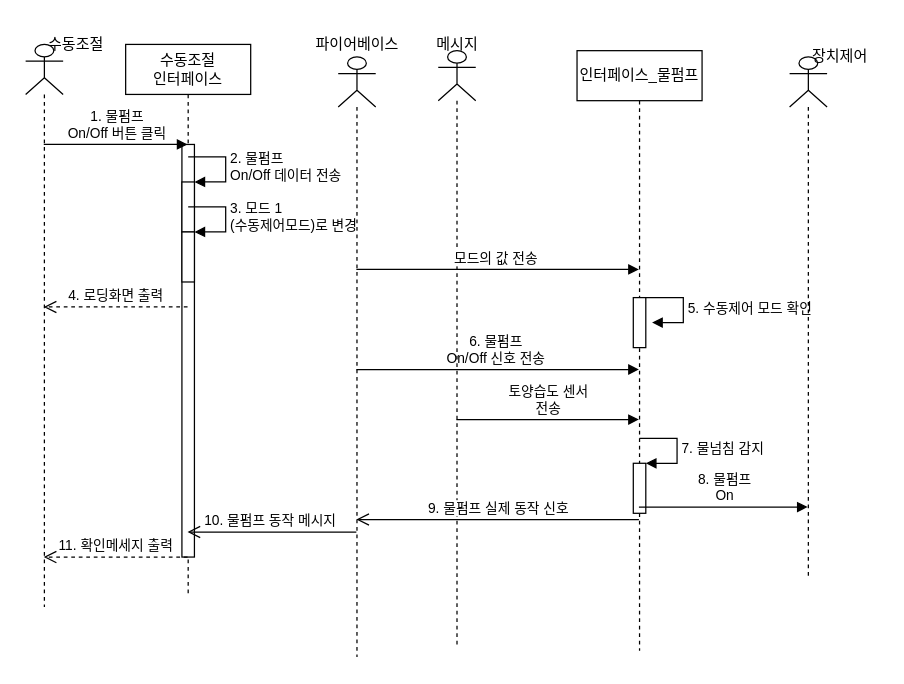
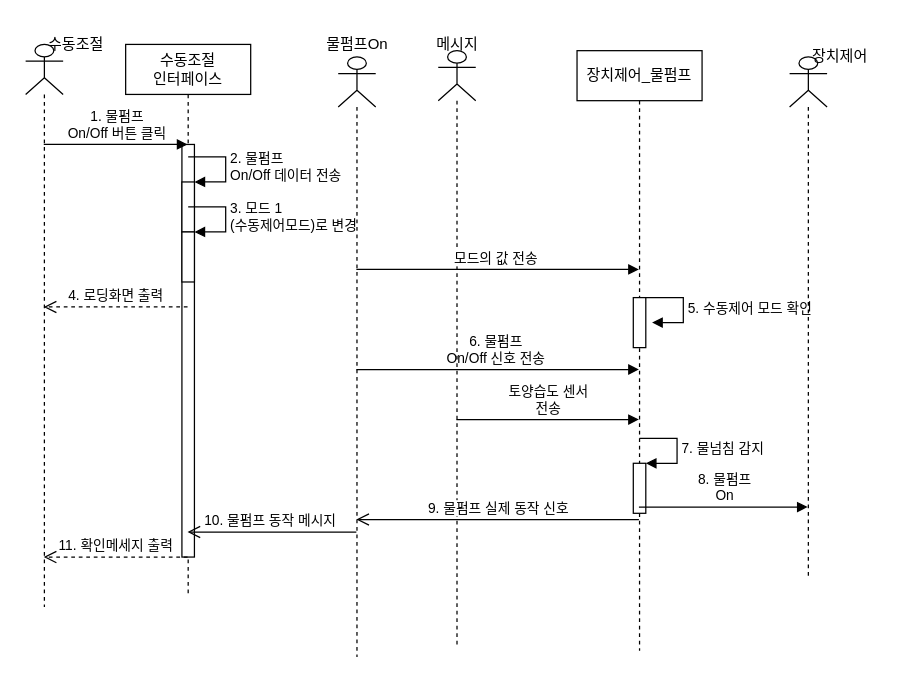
node "파이어베이스": label "파이어베이스" -> "물펌프On"
node "인터페이스_물펌프": label "인터페이스_물펌프" -> "장치제어_물펌프"
